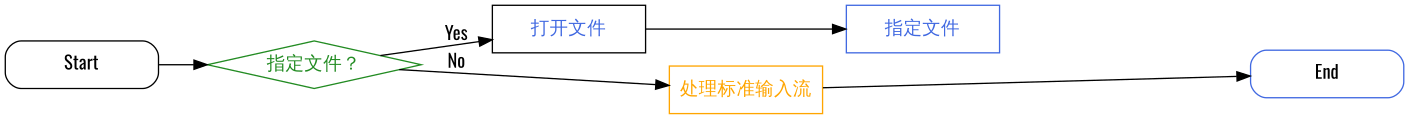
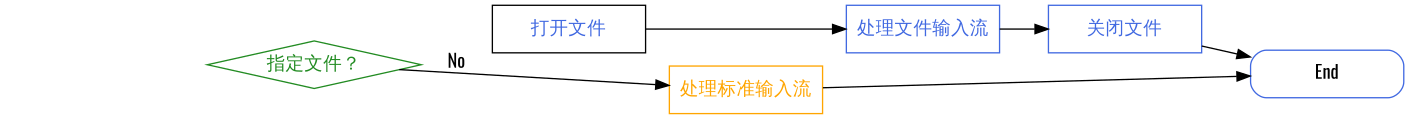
node "指定文件": label "指定文件" -> "处理文件输入流"
node "关闭文件": added
edge "指定文件？" -> "打开文件": removed, label "Yes"
node "Start": removed
